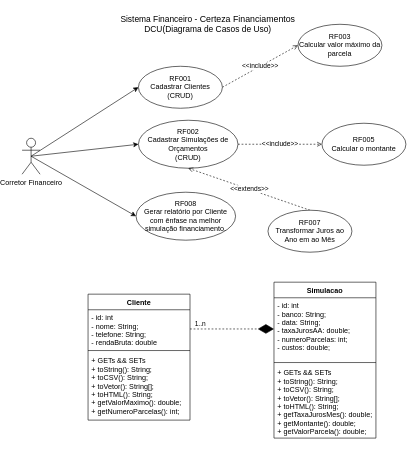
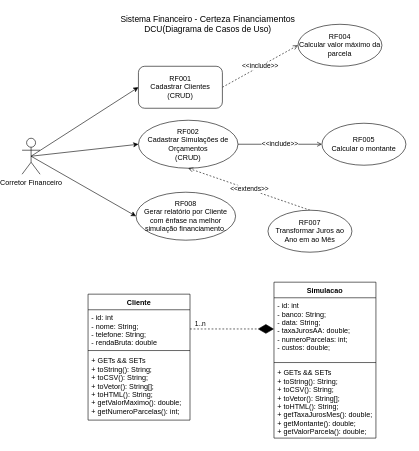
node "RF003 Calcular valor máximo da parcela": label "RF003 Calcular valor máximo da parcela" -> "RF004 Calcular valor máximo da parcela"
node "RF001 Cadastrar Clientes (CRUD)": shape ellipse -> rounded rectangle
edge "RF002 Cadastrar Simulações de Orçamentos (CRUD)" -> "RF005 Calcular o montante": style dashed -> solid
